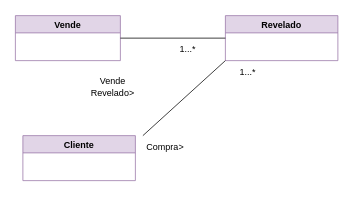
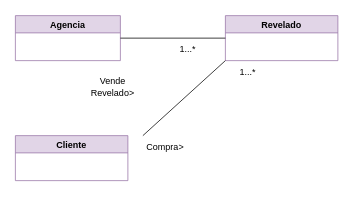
node "Vende": label "Vende" -> "Agencia"
node "Cliente": moved (79, 158) -> (72, 158)
